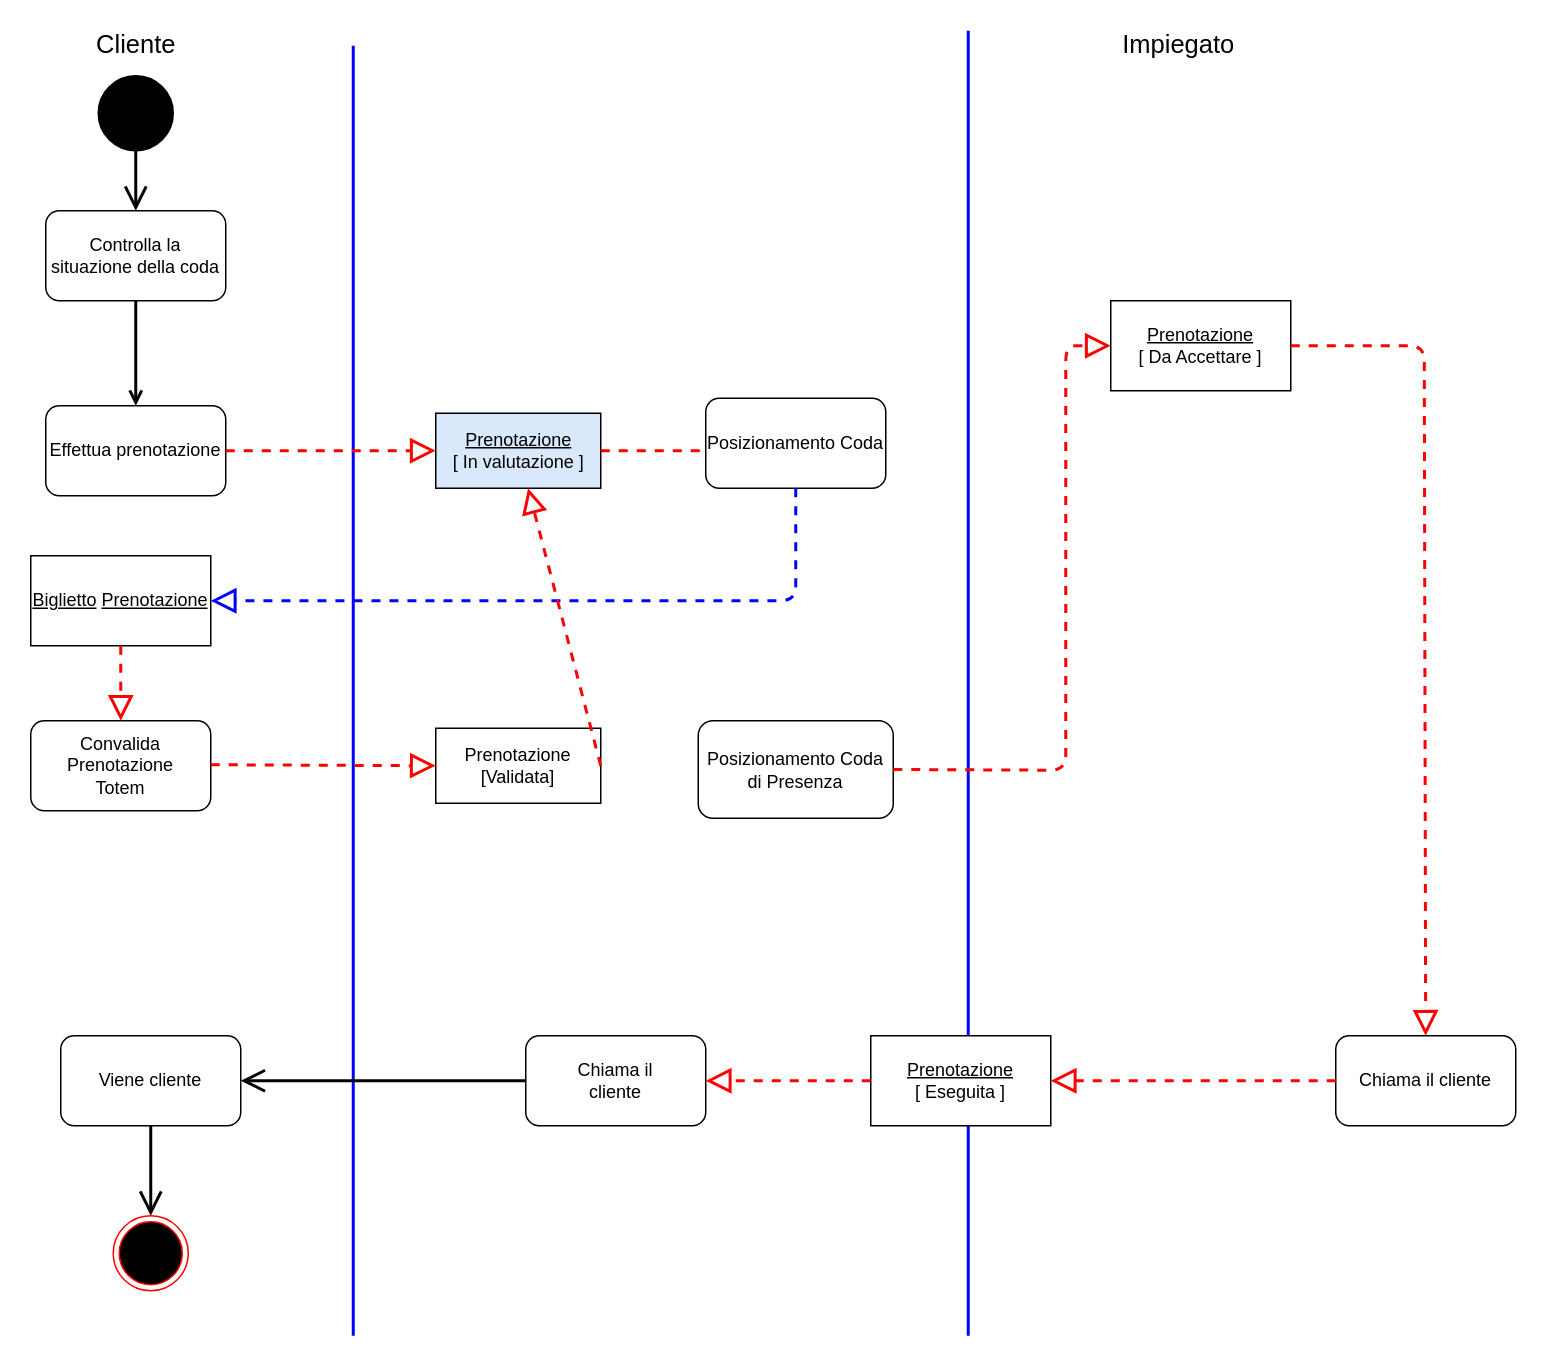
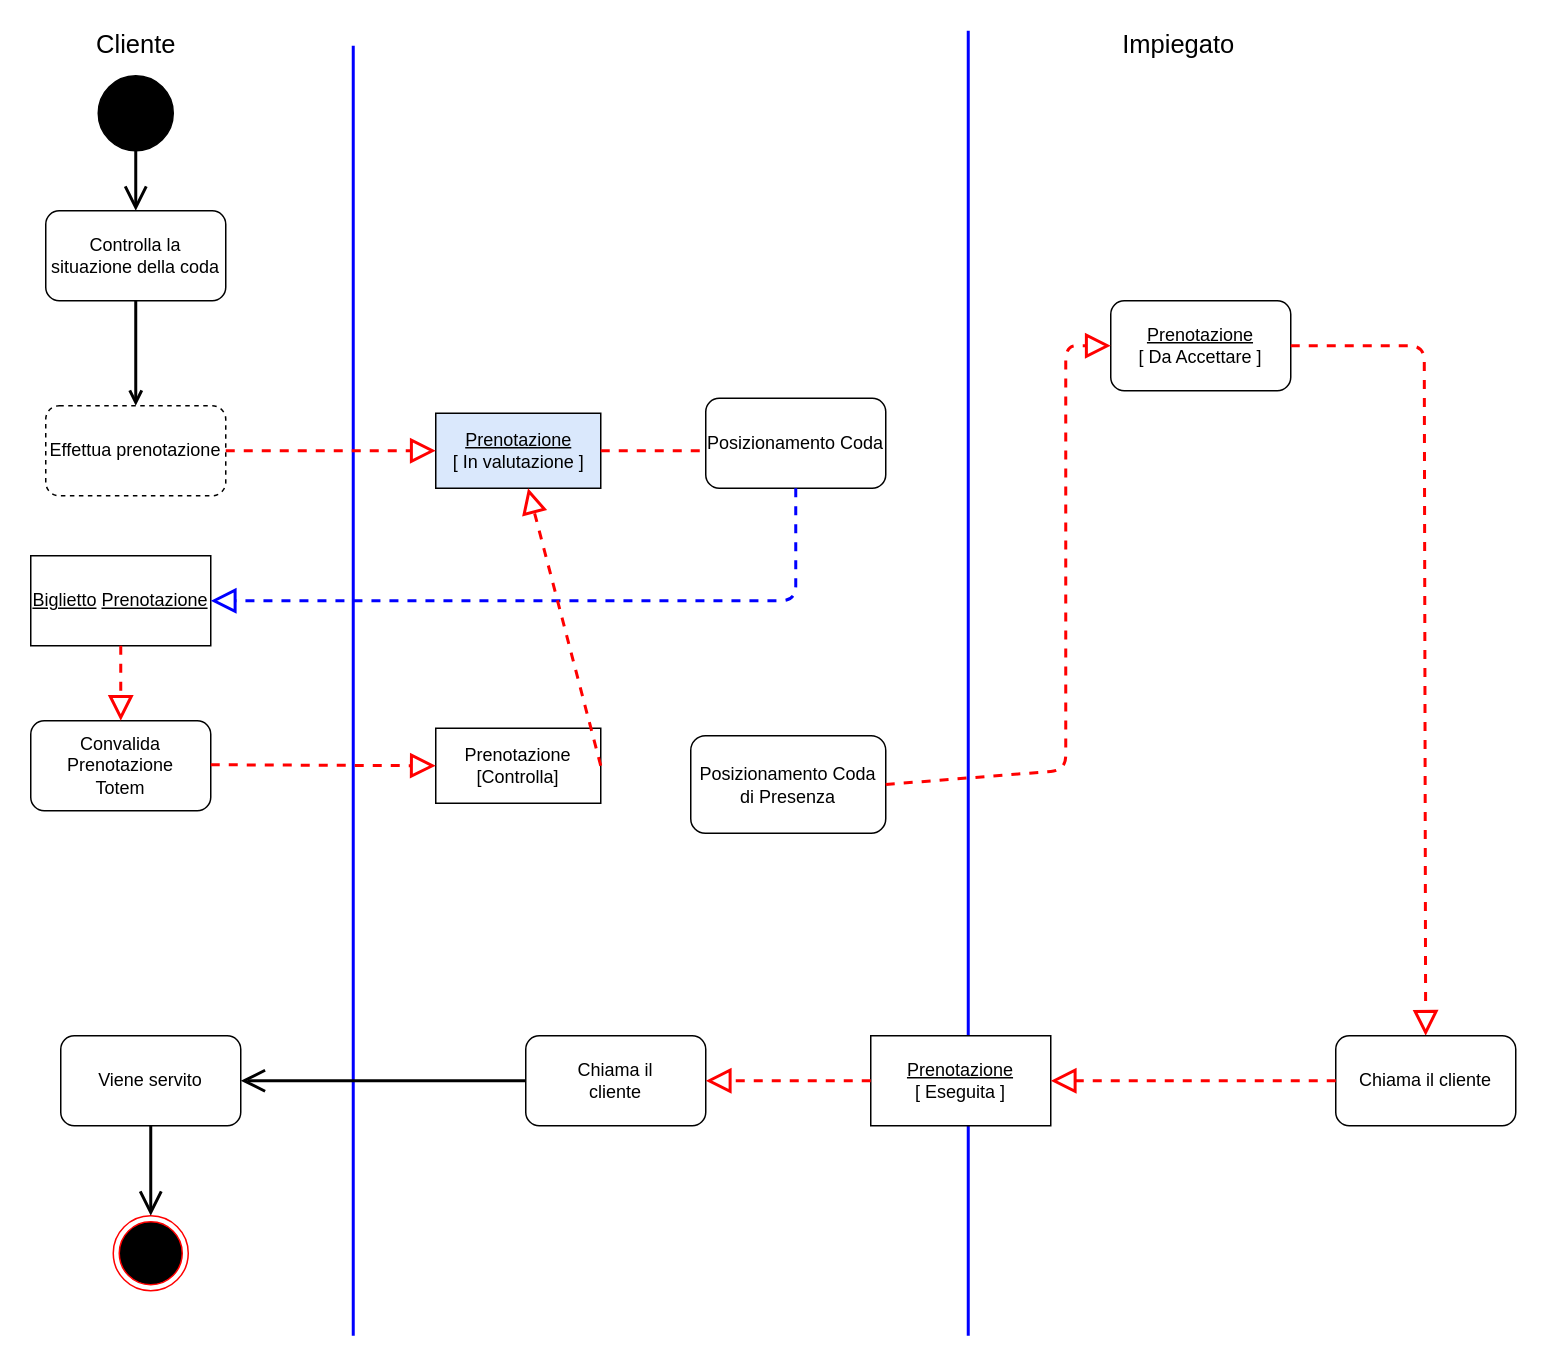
node "Prenotazione [ Da Accettare ]": shape rectangle -> rounded rectangle
node "Effettua prenotazione": style solid -> dashed
node "Prenotazione [Validata]": label "Prenotazione [Validata]" -> "Prenotazione [Controlla]"
node "Posizionamento Coda di Presenza": moved (796, 770) -> (788, 785)
node "Viene cliente": label "Viene cliente" -> "Viene servito"
